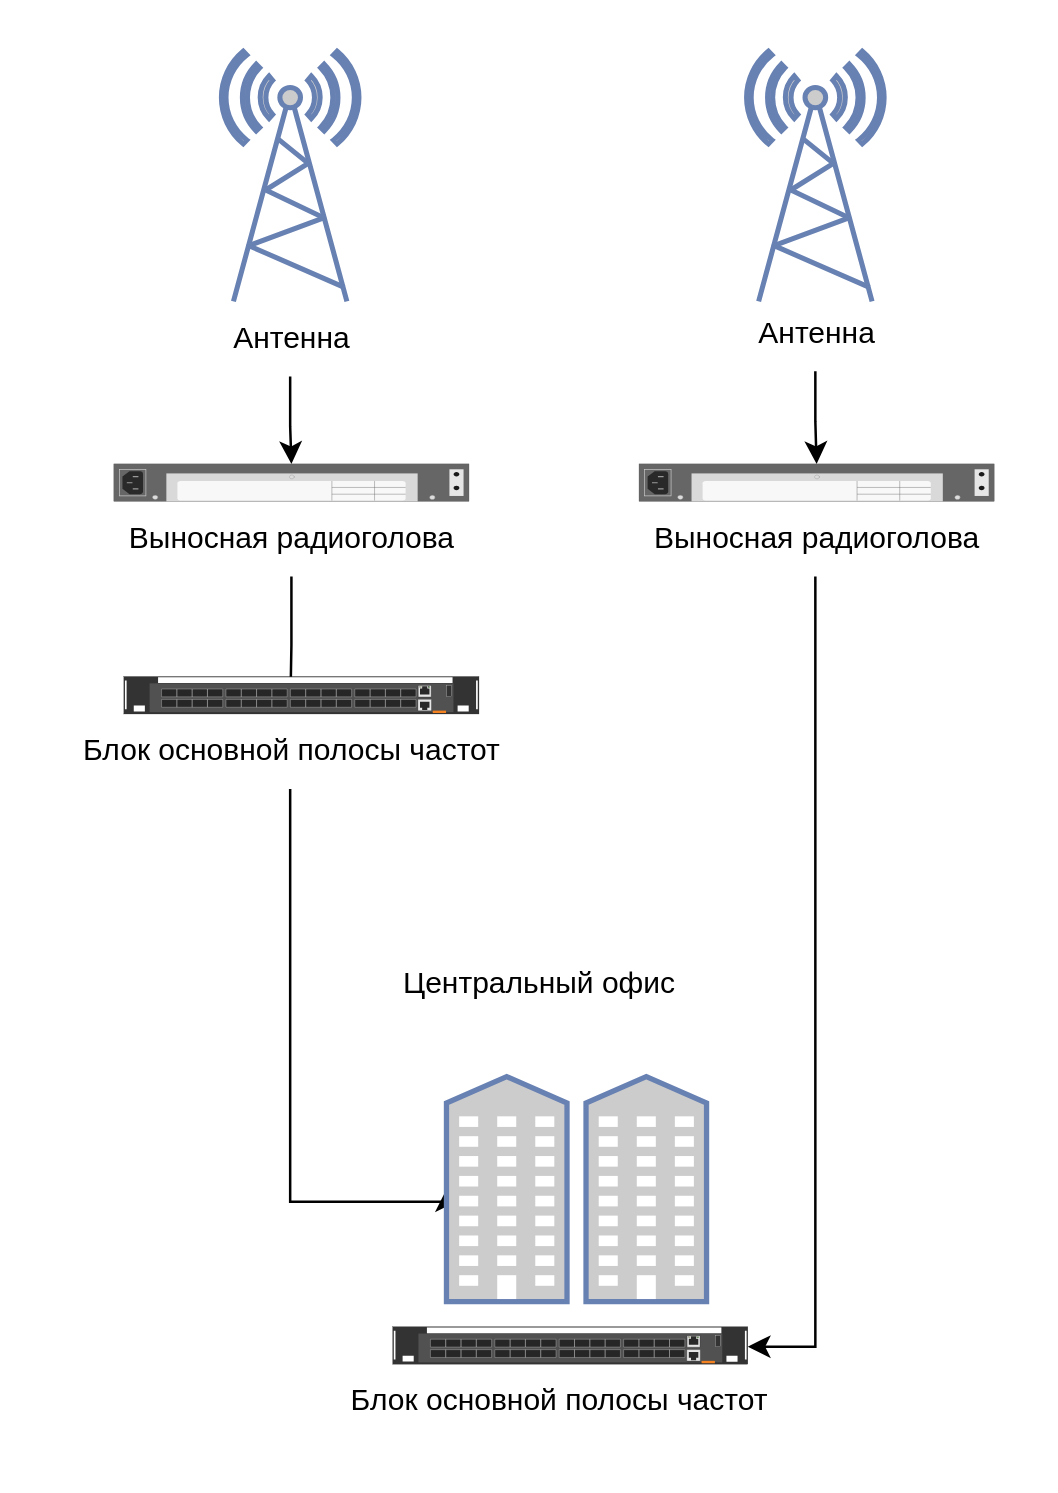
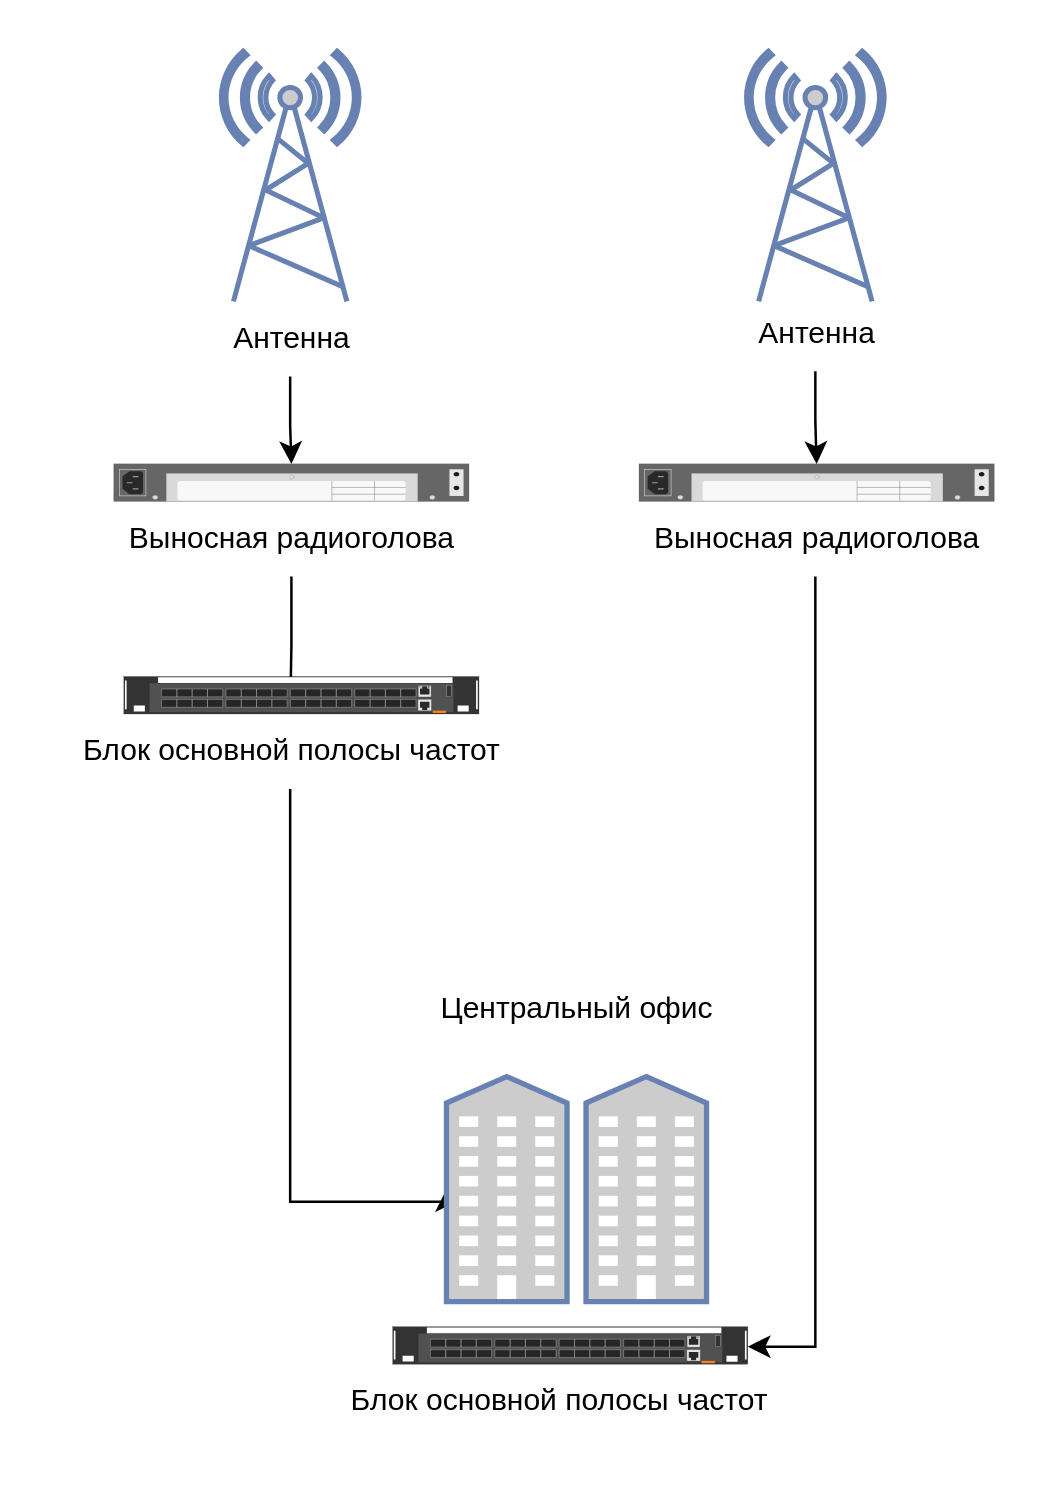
node "Центральный офис": moved (539, 984) -> (576, 1009)
